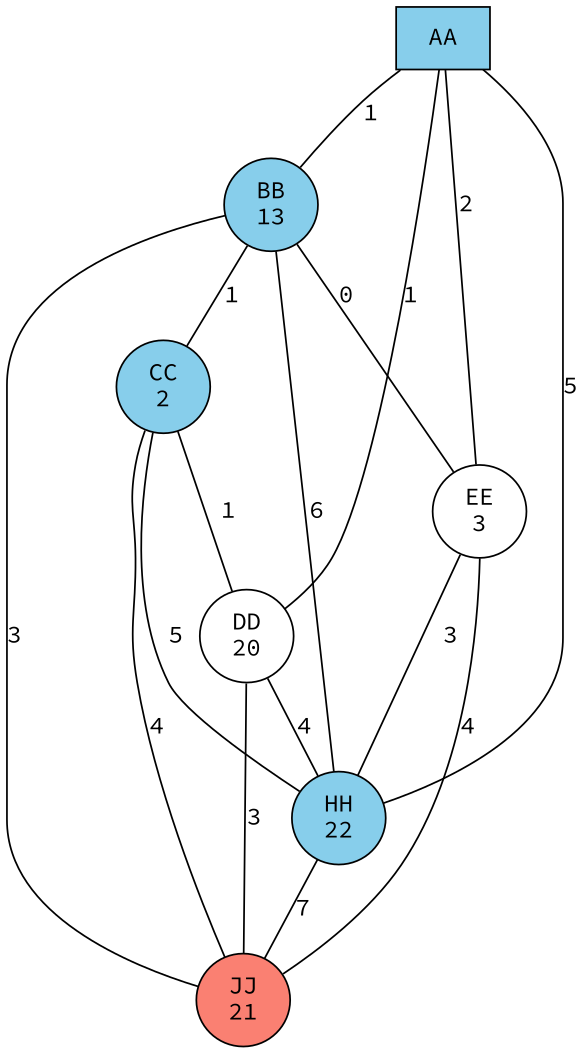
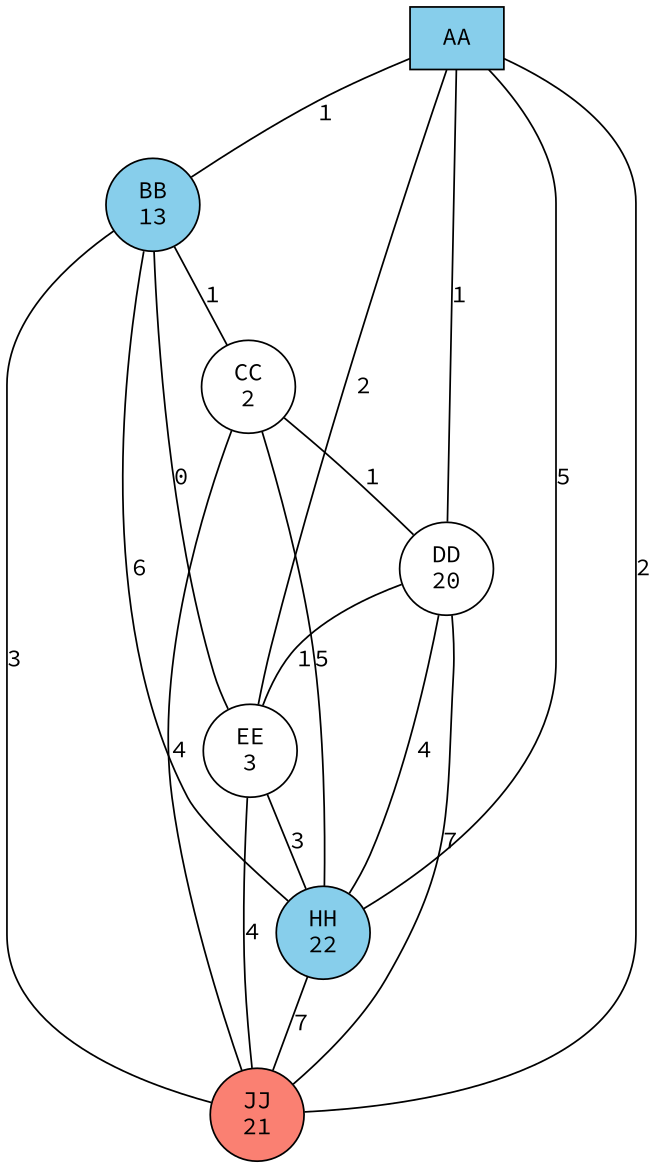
node "CC 2": fillcolor skyblue -> white
edge "DD 20" -- "EE 3": added, label "1"
edge "AA" -- "JJ 21": added, label "2"
edge "DD 20" -- "JJ 21": label "3" -> "7"
